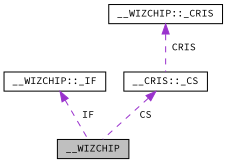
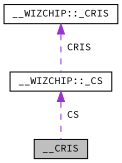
node "__WIZCHIP::_IF": removed
node "__CRIS::_CS": label "__CRIS::_CS" -> "__WIZCHIP::_CS"
node "__WIZCHIP": label "__WIZCHIP" -> "__CRIS"
